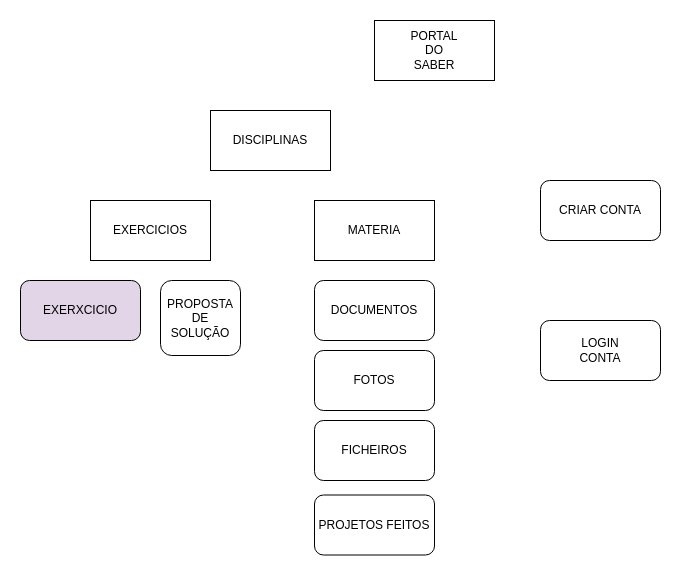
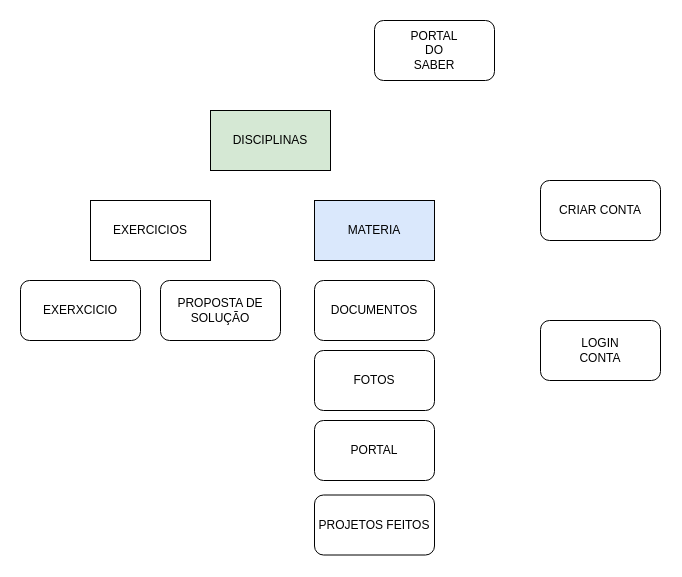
node "PORTAL DO SABER": shape rectangle -> rounded rectangle
node "DISCIPLINAS": fillcolor #ffffff -> #d5e8d4
node "MATERIA": fillcolor #ffffff -> #dae8fc
node "EXERXCICIO": fillcolor #e1d5e7 -> #ffffff
node "PROPOSTA DE SOLUÇÃO": size 80x75 -> 120x60
node "FICHEIROS": label "FICHEIROS" -> "PORTAL"
